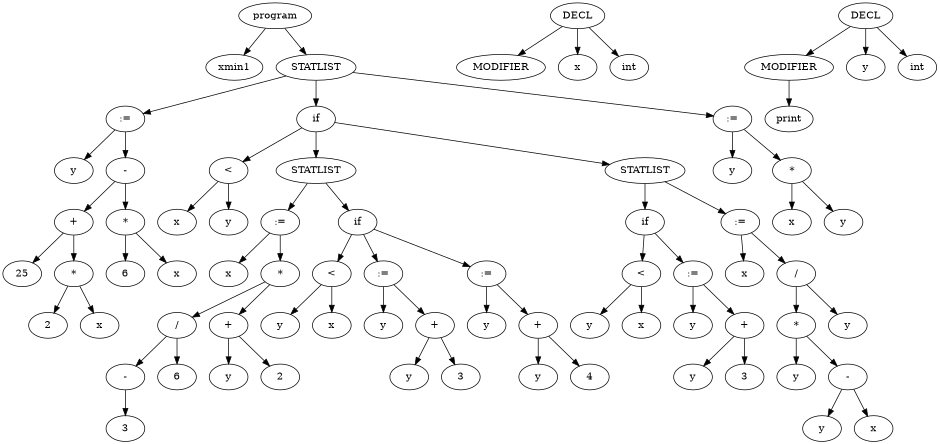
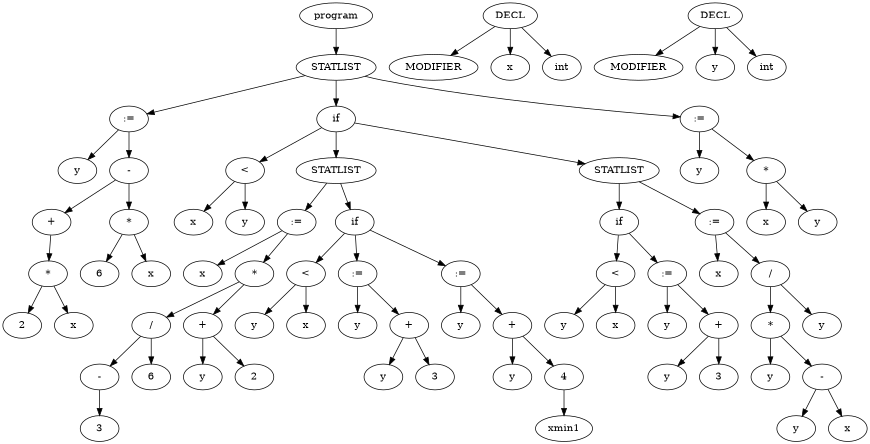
edge "program" -> "xmin1": now "4" -> "xmin1"
node "print": removed
node "25": removed
